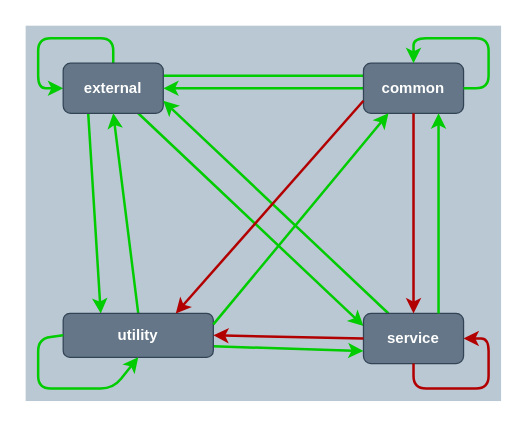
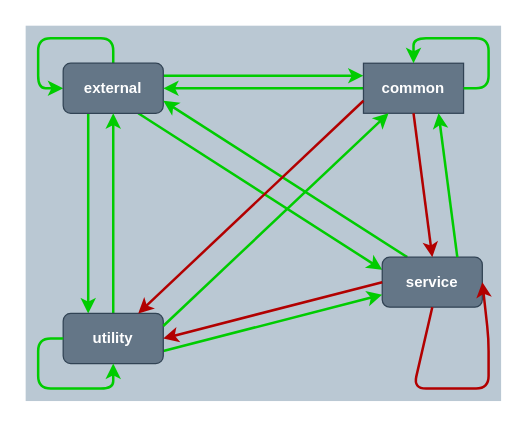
edge "external" -- "common": arrowhead none -> classic
node "common": shape rounded rectangle -> rectangle
node "utility": size 150x44 -> 100x50
node "service": moved (413, 338) -> (432, 282)
